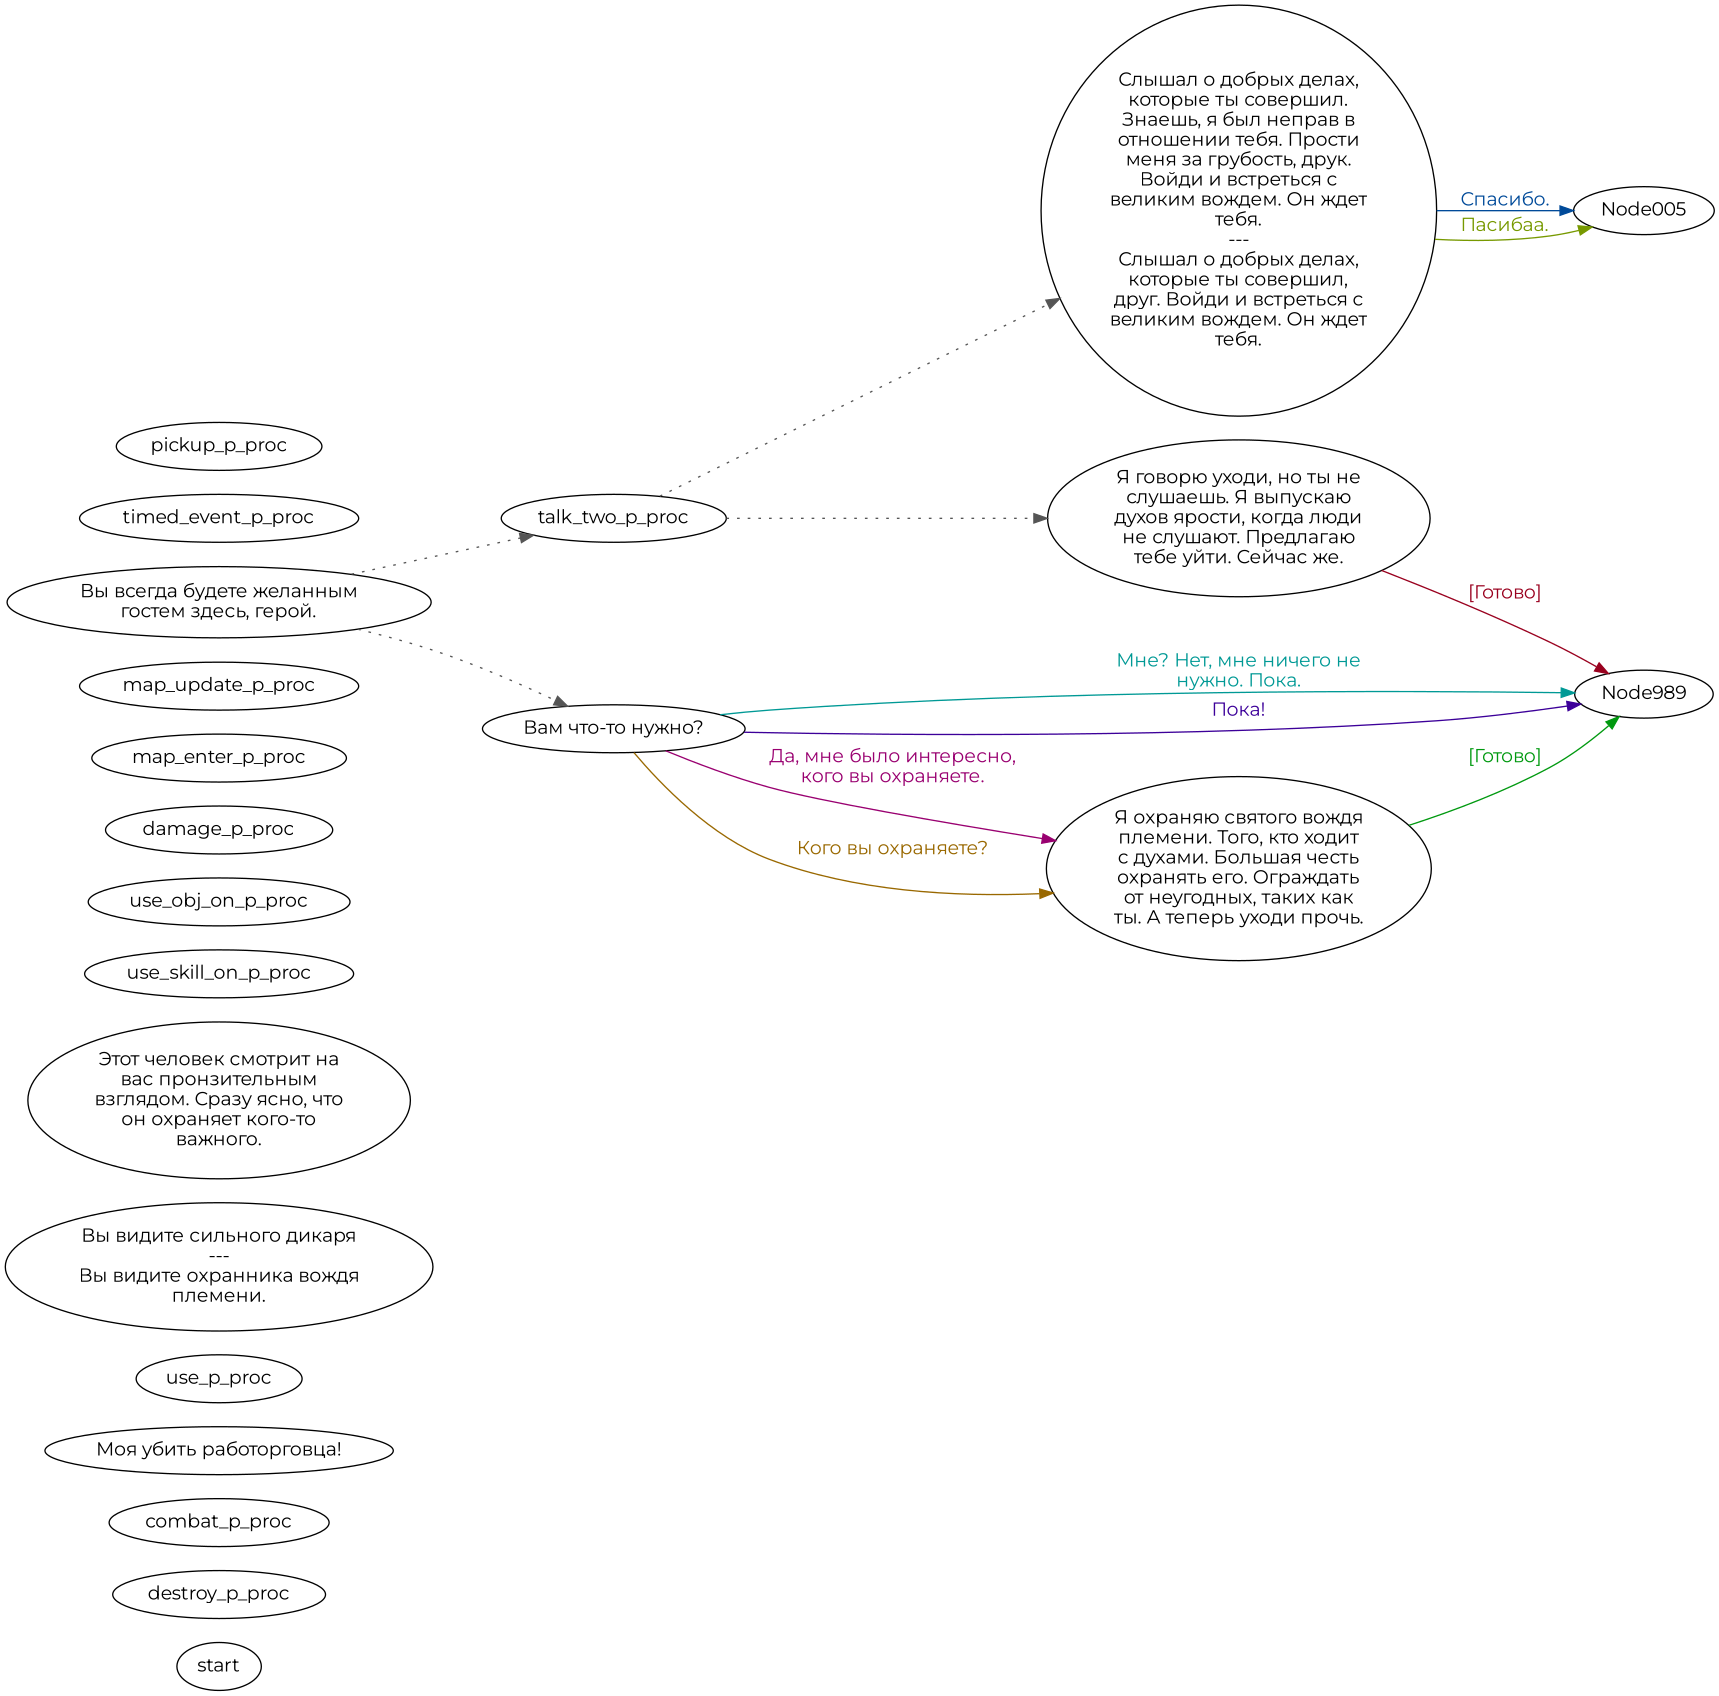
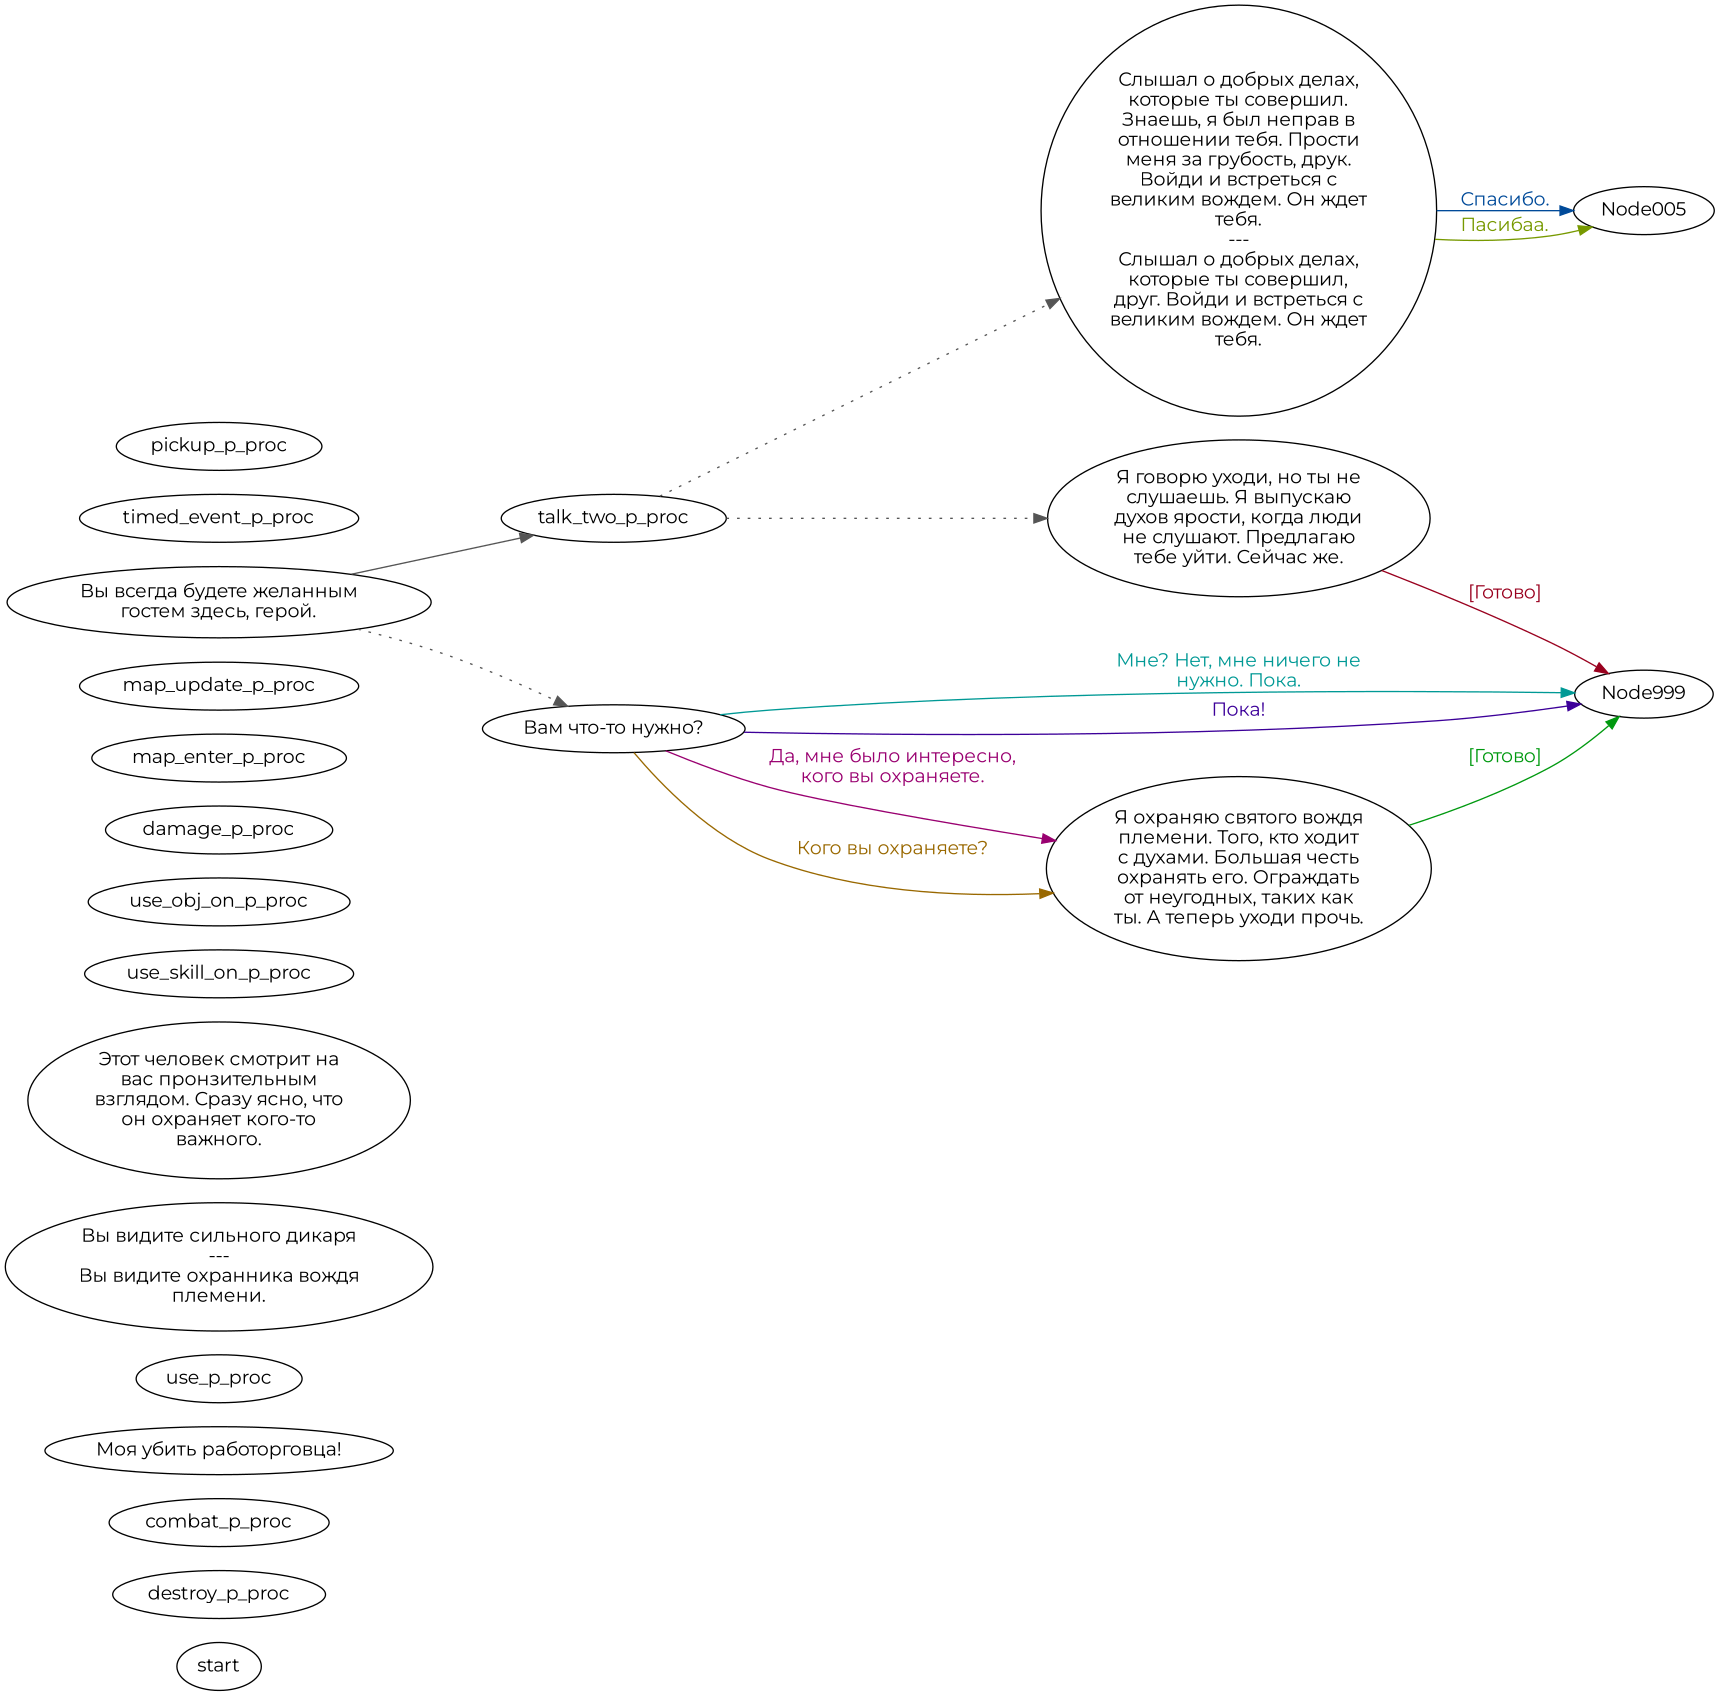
edge "Вы всегда будете желанным гостем здесь, герой." -> "talk_two_p_proc": style dotted -> solid
node "Node989": label "Node989" -> "Node999"
